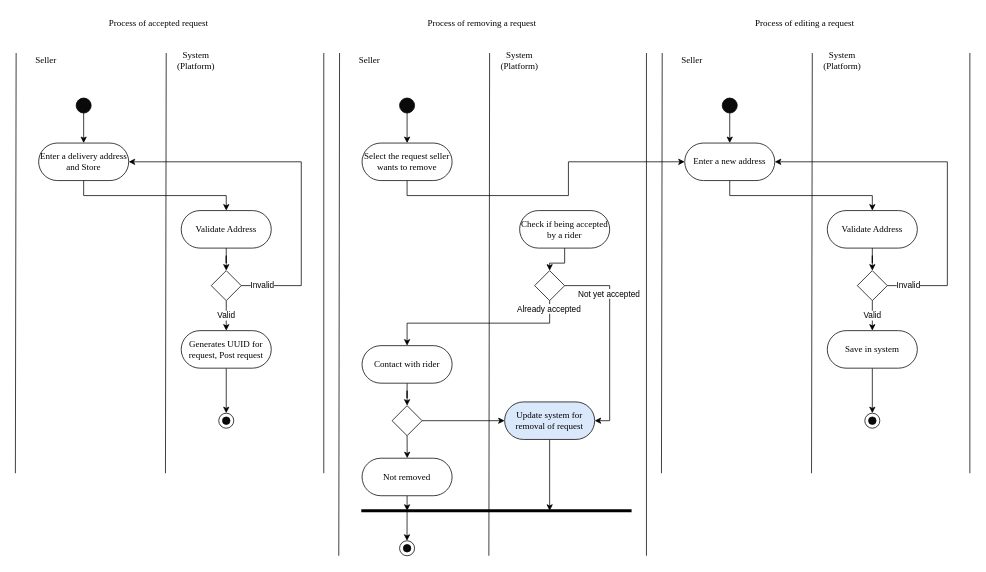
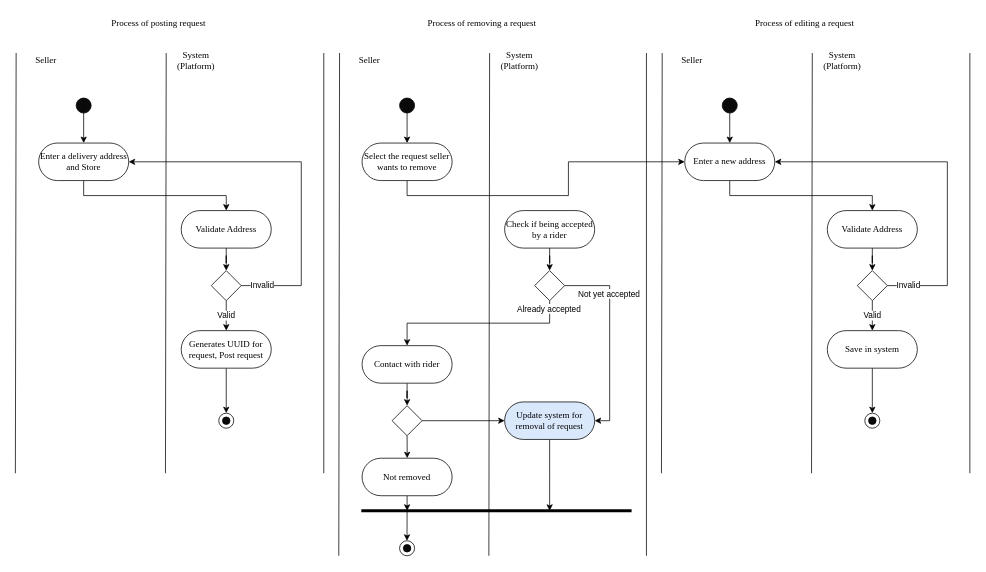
node "Process of accepted request": label "Process of accepted request" -> "Process of posting request"
node "Check if being accepted by a rider": moved (564, 229) -> (549, 229)
